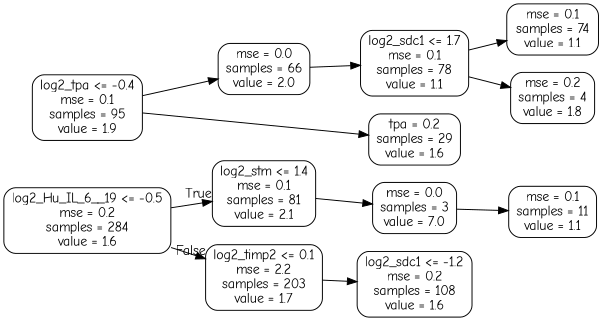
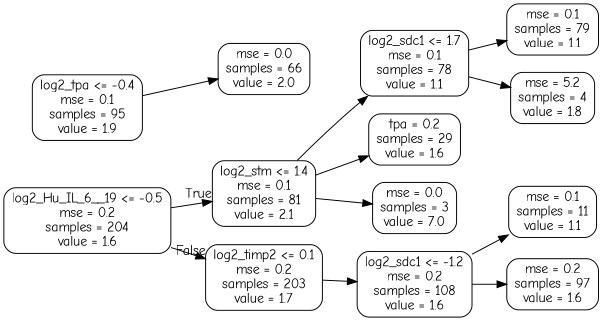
node "mse = 0.1 samples = 74 value = 1.1": label "mse = 0.1 samples = 74 value = 1.1" -> "mse = 0.1 samples = 79 value = 1.1"
edge "mse = 0.0 samples = 66 value = 2.0" -> "log2_sdc1 <= 1.7 mse = 0.1 samples = 78 value = 1.1": now "log2_stm <= 1.4 mse = 0.1 samples = 81 value = 2.1" -> "log2_sdc1 <= 1.7 mse = 0.1 samples = 78 value = 1.1"
node "mse = 0.2 samples = 4 value = 1.8": label "mse = 0.2 samples = 4 value = 1.8" -> "mse = 5.2 samples = 4 value = 1.8"
edge "log2_tpa <= -0.4 mse = 0.1 samples = 95 value = 1.9" -> "tpa = 0.2 samples = 29 value = 1.6": now "log2_stm <= 1.4 mse = 0.1 samples = 81 value = 2.1" -> "tpa = 0.2 samples = 29 value = 1.6"
edge "mse = 0.0 samples = 3 value = 7.0" -> "mse = 0.1 samples = 11 value = 1.1": now "log2_sdc1 <= -1.2 mse = 0.2 samples = 108 value = 1.6" -> "mse = 0.1 samples = 11 value = 1.1"
node "log2_Hu_IL_6__19 <= -0.5 mse = 0.2 samples = 284 value = 1.6": label "log2_Hu_IL_6__19 <= -0.5 mse = 0.2 samples = 284 value = 1.6" -> "log2_Hu_IL_6__19 <= -0.5 mse = 0.2 samples = 204 value = 1.6"
node "log2_timp2 <= 0.1 mse = 2.2 samples = 203 value = 1.7": label "log2_timp2 <= 0.1 mse = 2.2 samples = 203 value = 1.7" -> "log2_timp2 <= 0.1 mse = 0.2 samples = 203 value = 1.7"
node "mse = 0.2 samples = 97 value = 1.6": added
